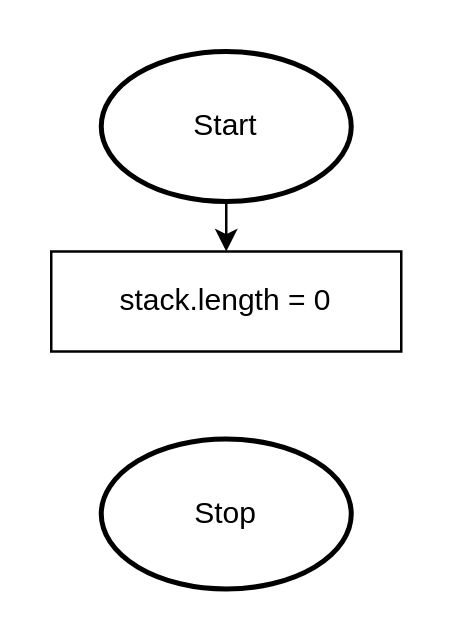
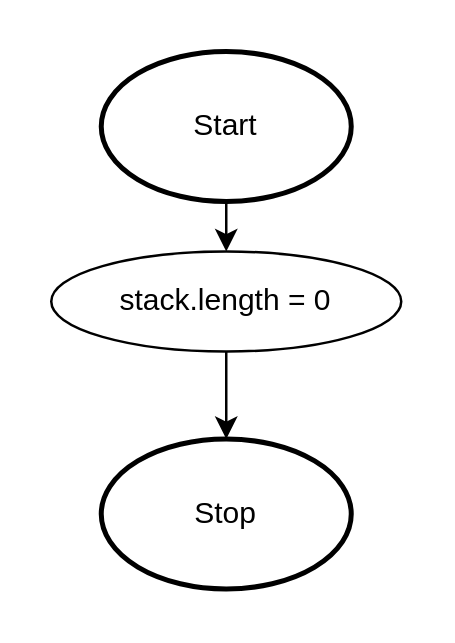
node "stack.length = 0": shape rectangle -> ellipse
edge "stack.length = 0" -> "Stop": added
